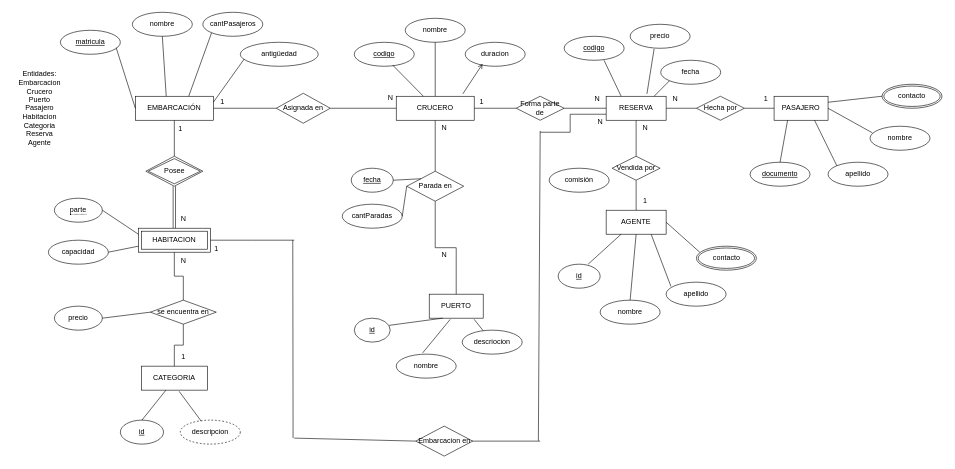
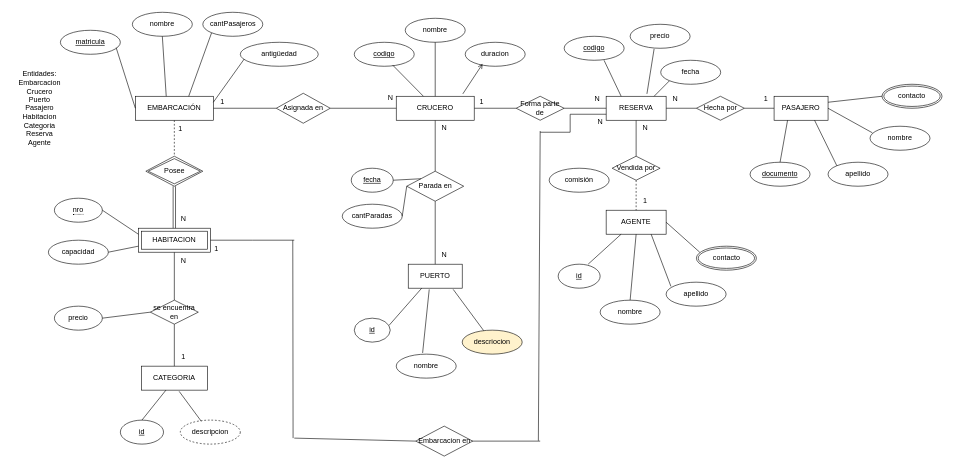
edge "EMBARCACIÓN" -- "Posee": style solid -> dashed
edge "Vendida por" -- "AGENTE": style solid -> dashed
node "parte": label "parte" -> "nro"
node "PUERTO": moved (456, 306) -> (435, 276)
node "se encuentra en": size 66x24 -> 48x24
node "descriocion": fillcolor #ffffff -> #fff2cc
